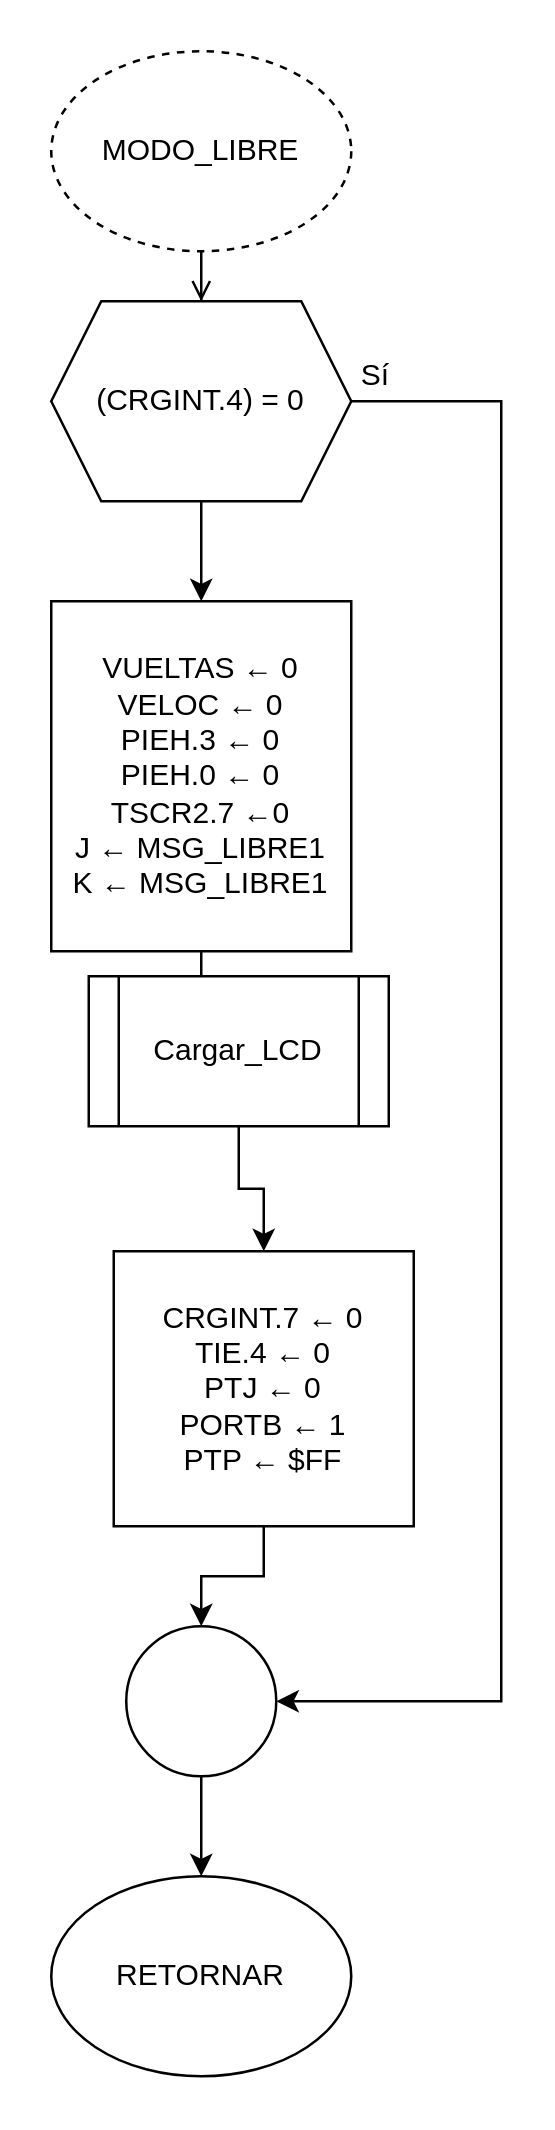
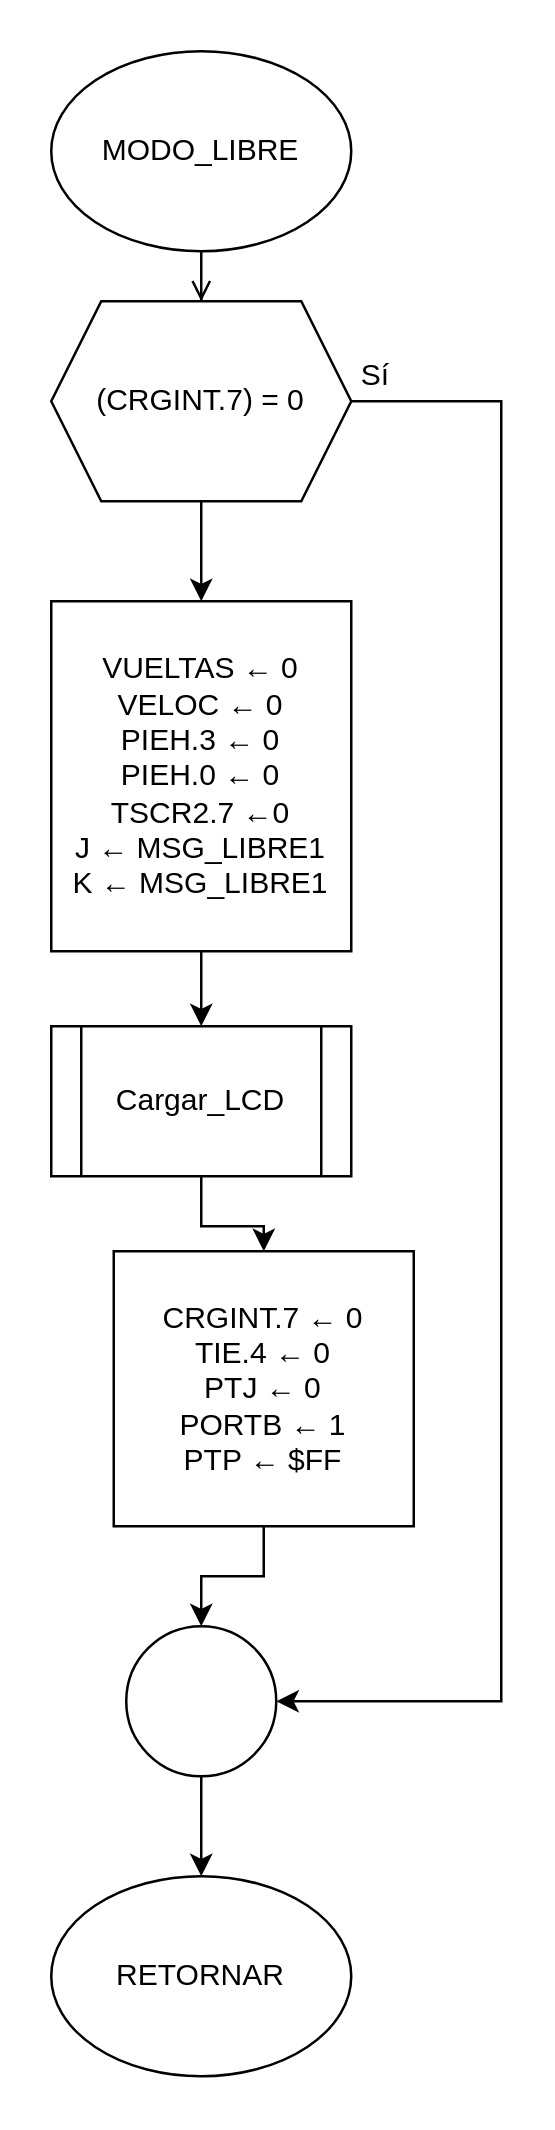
node "MODO_LIBRE": style dashed -> solid
node "(CRGINT.4) = 0": label "(CRGINT.4) = 0" -> "(CRGINT.7) = 0"
node "Cargar_LCD": moved (239, 1051) -> (201, 1101)
